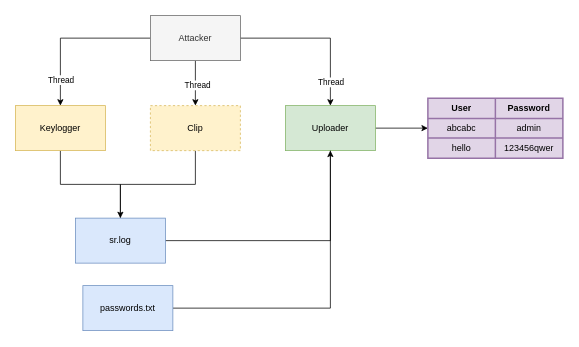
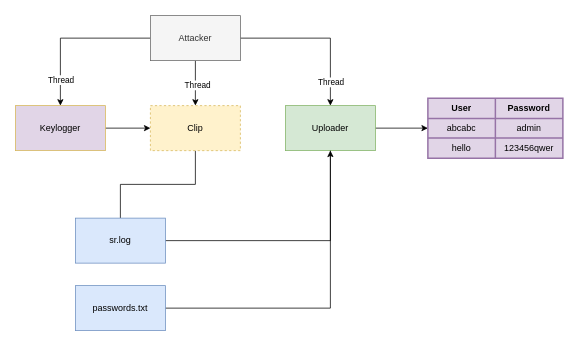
node "Keylogger": fillcolor #fff2cc -> #e1d5e7
edge "Keylogger" -> "sr.log": now "Keylogger" -> "Clip"
node "passwords.txt": moved (128, 308) -> (120, 308)
